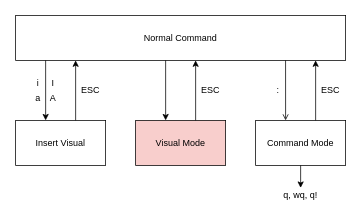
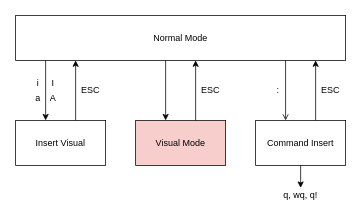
node "Normal Command": label "Normal Command" -> "Normal Mode"
node "Command Mode": label "Command Mode" -> "Command Insert"
